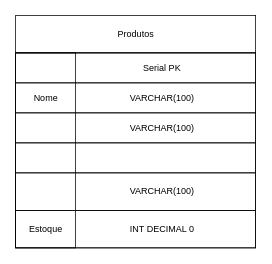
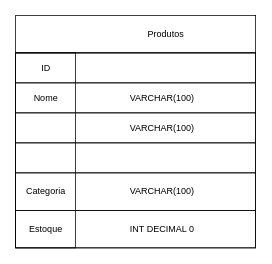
node "Produtos": moved (135, 34) -> (165, 34)
node "ID": added
node "Serial PK": removed
node "Categoria": added
